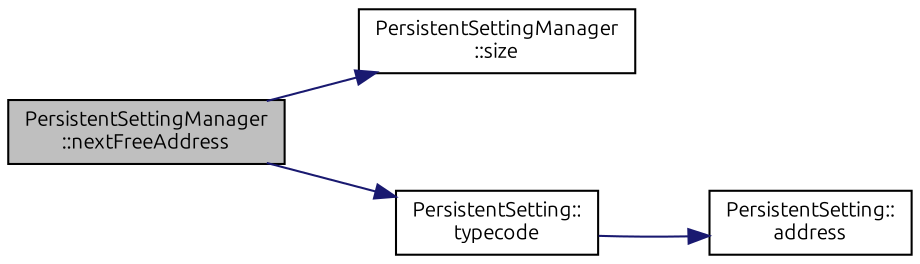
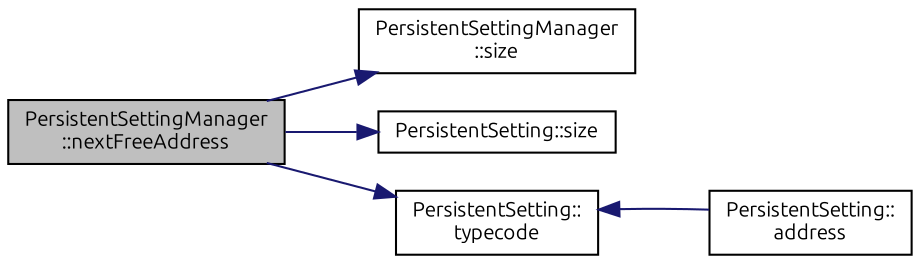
node "PersistentSetting::size": added
edge "PersistentSetting:: typecode" -> "PersistentSetting:: address": reversed
